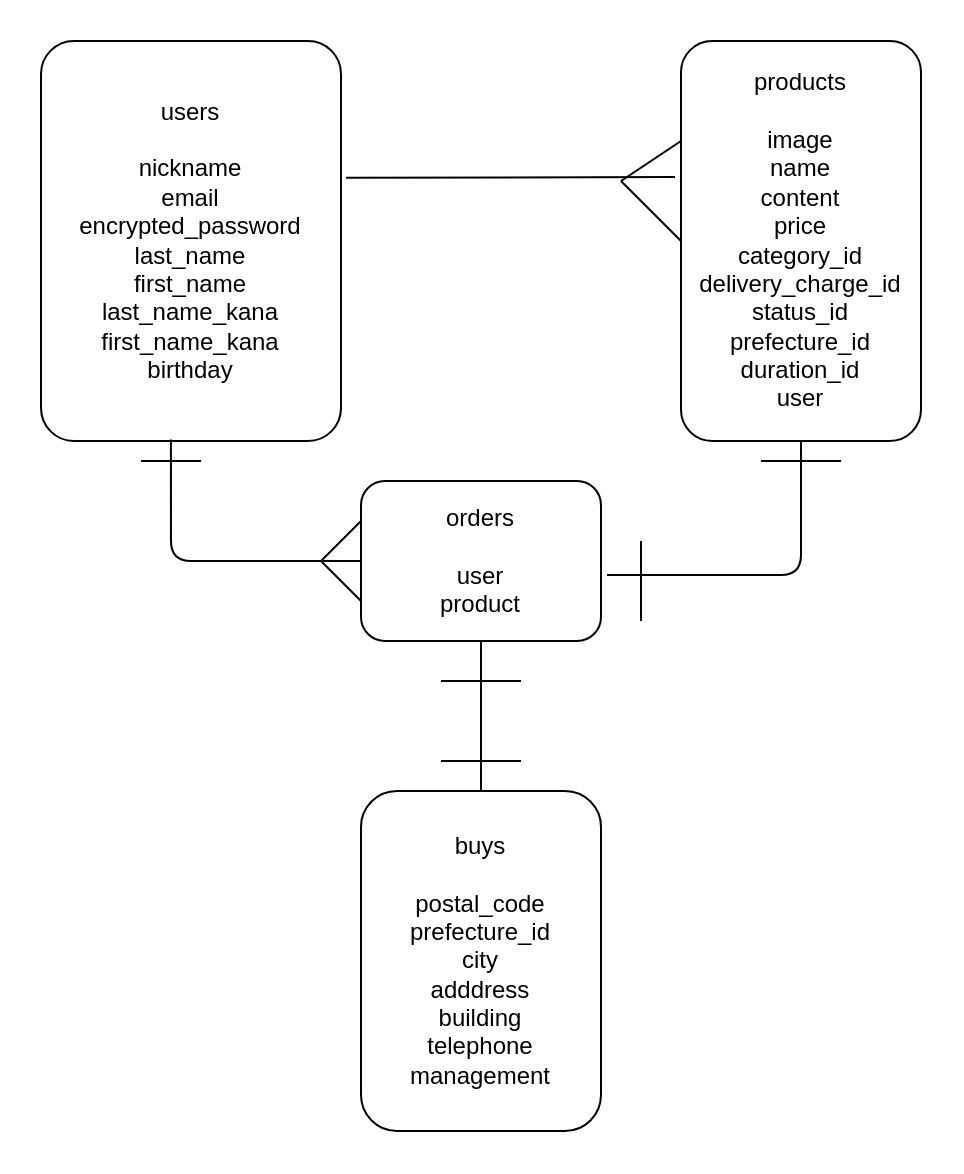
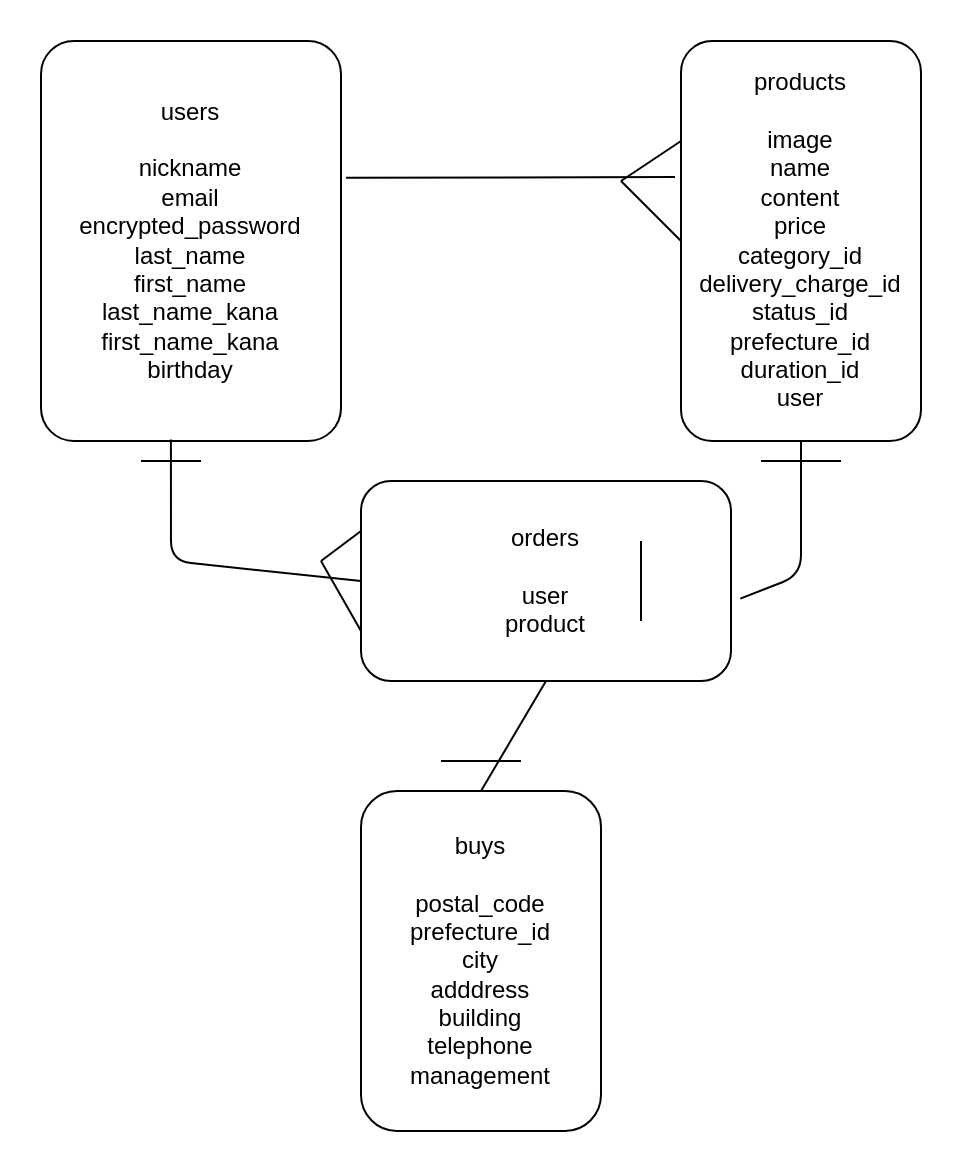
node "orders user product": size 240x160 -> 370x200
